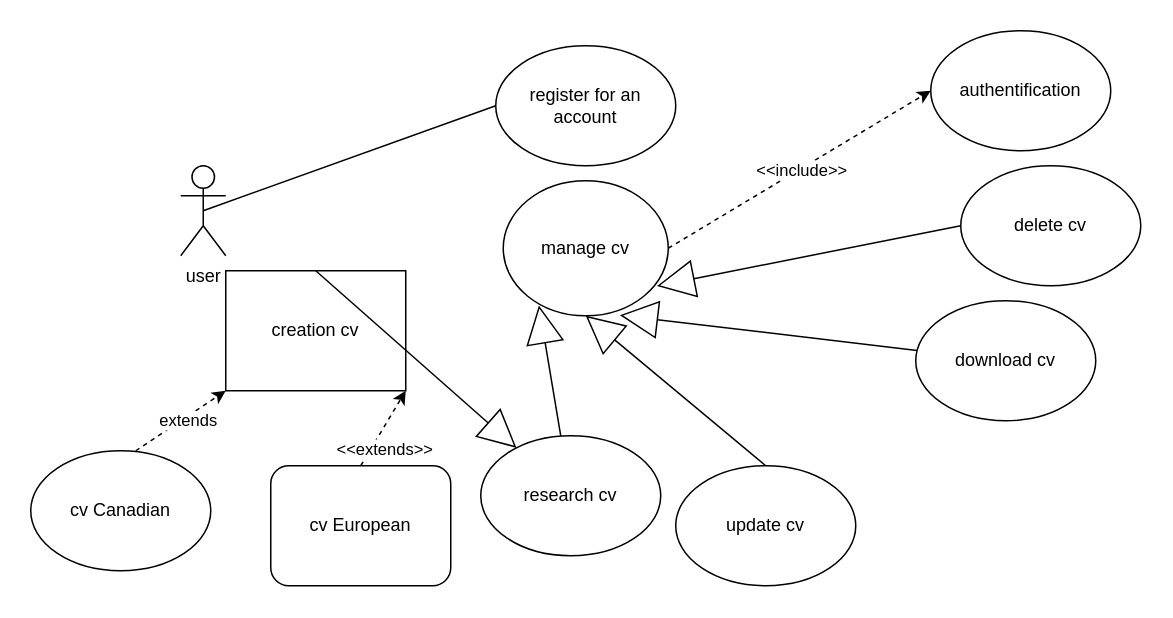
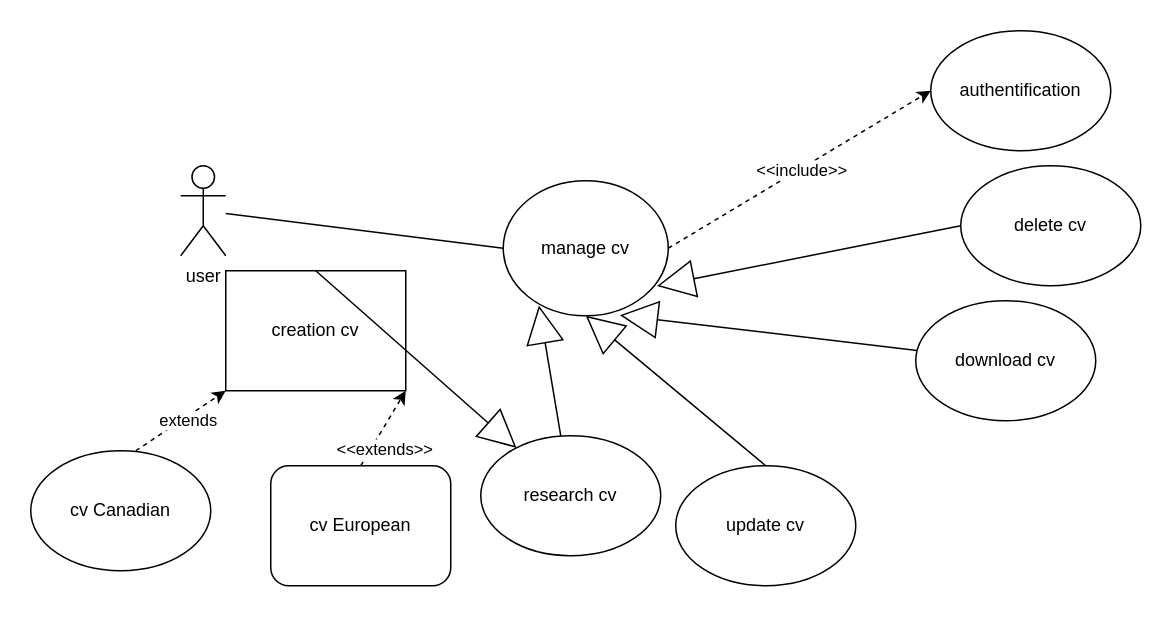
node "register for an account": removed
edge "register for an account" -- "user": removed
edge "user" -- "manage cv": added
